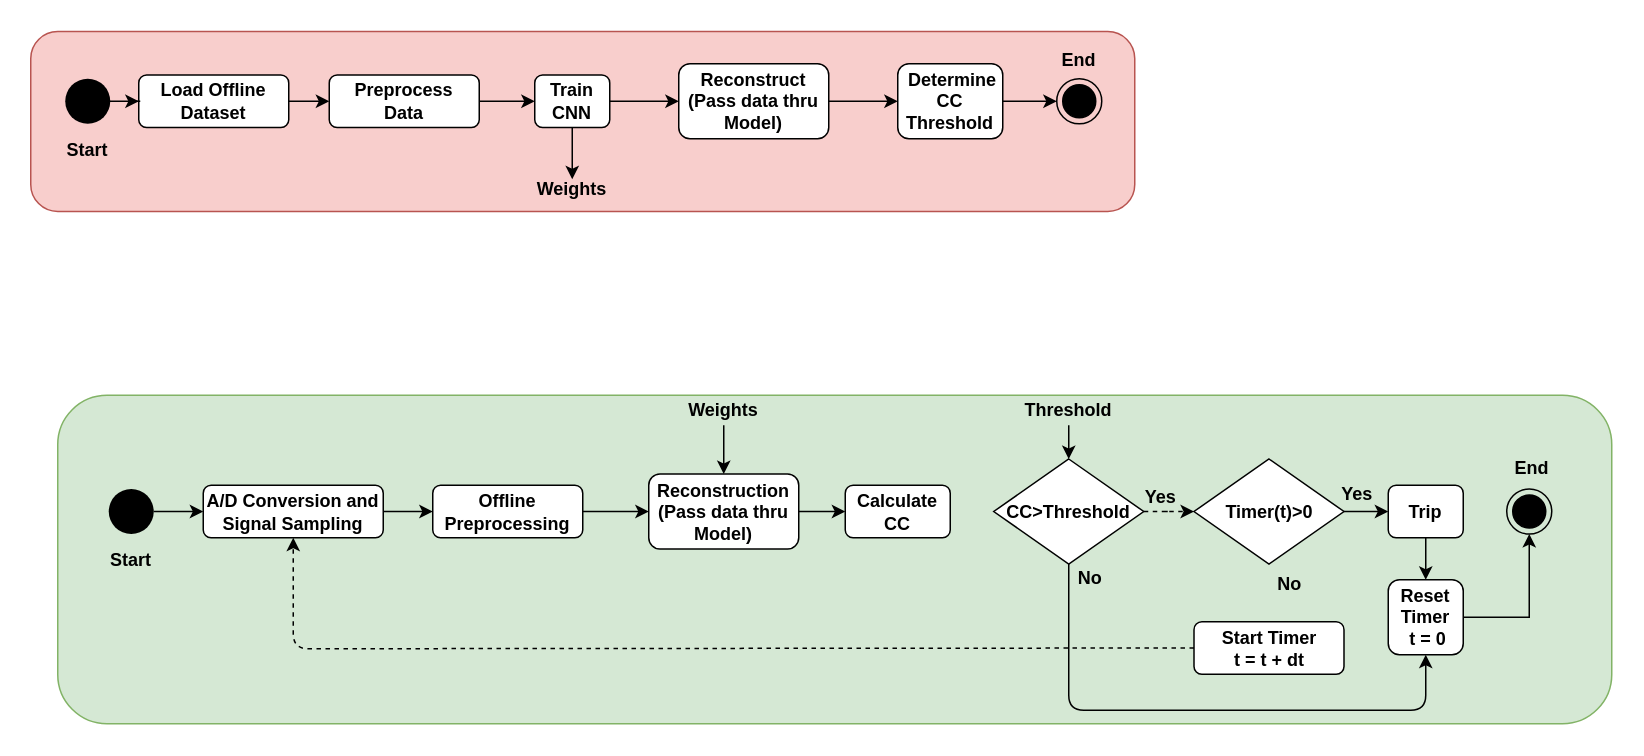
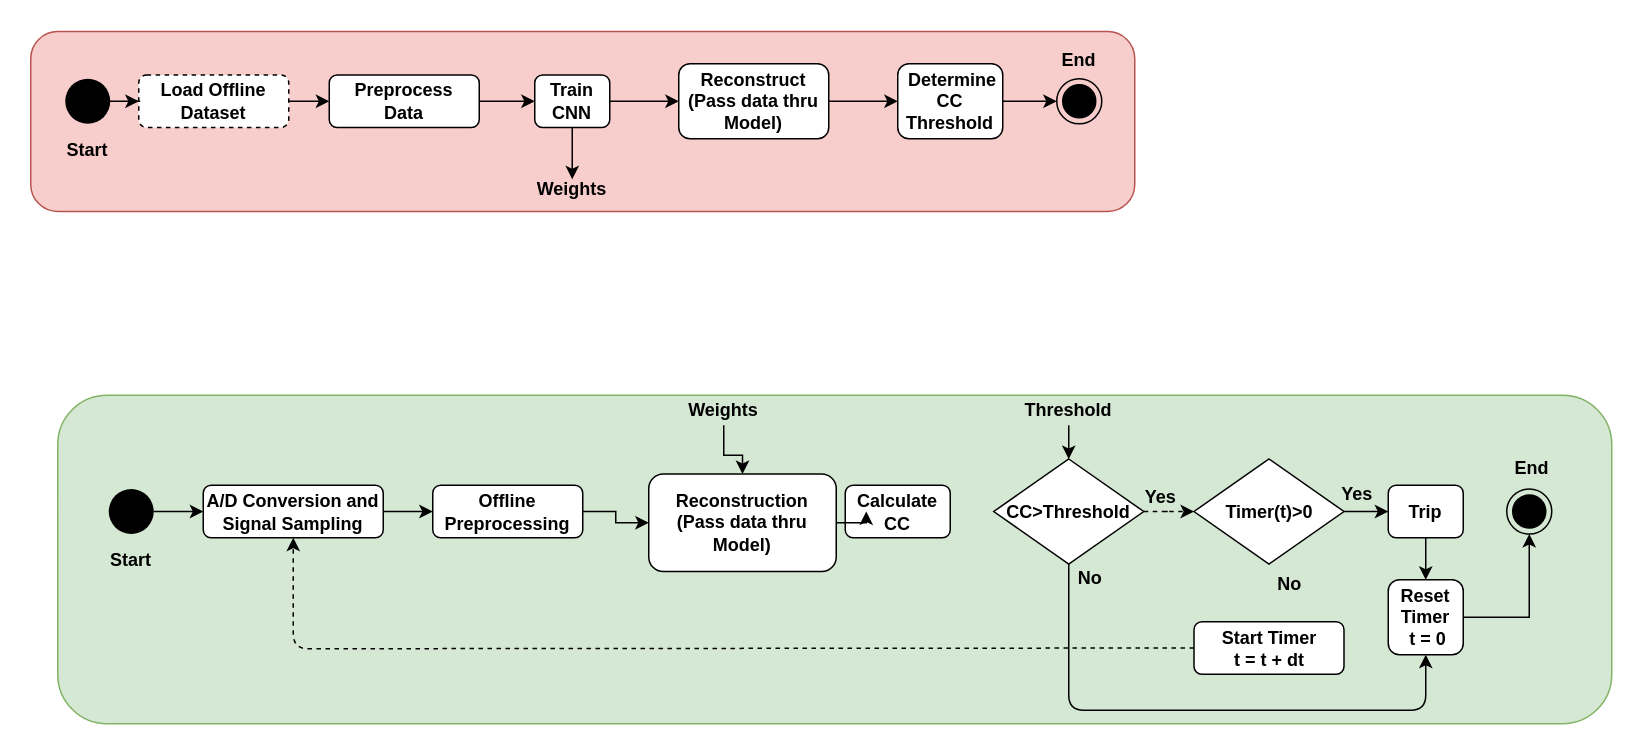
node "Load Offline Dataset": style solid -> dashed
node "Reconstruction (Pass data thru Model)": size 150x75 -> 188x98
